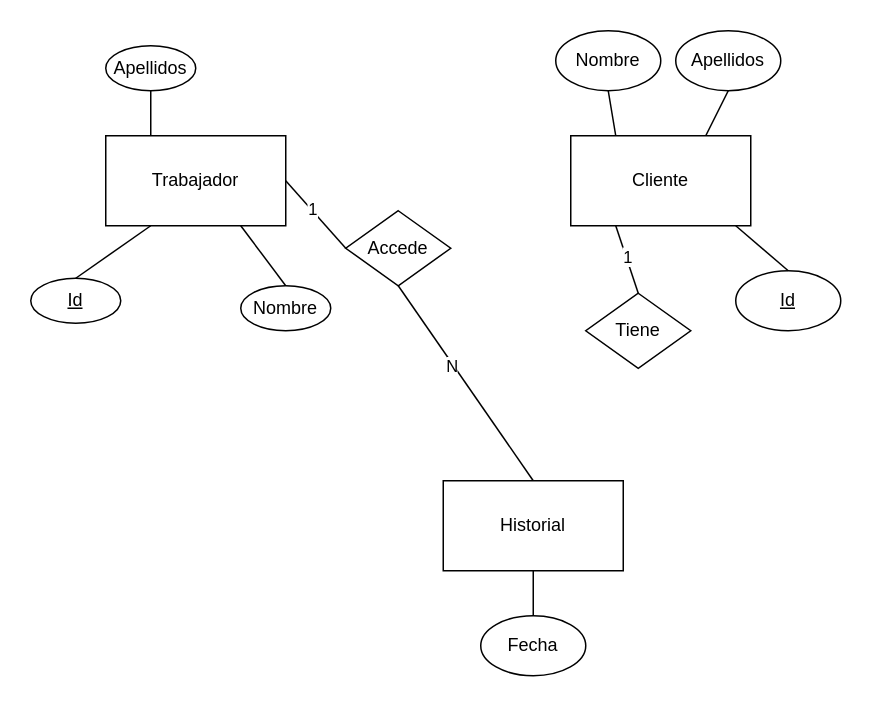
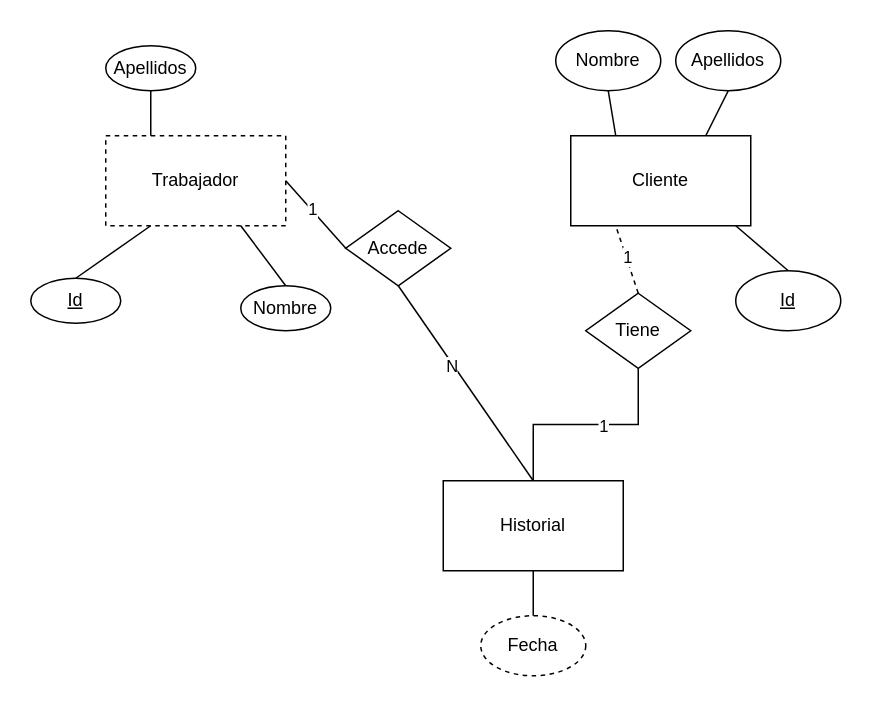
node "Trabajador": style solid -> dashed
edge "Cliente" -- "Tiene": style solid -> dashed
edge "Tiene" -- "Historial": added, label "1"
node "Fecha": style solid -> dashed
